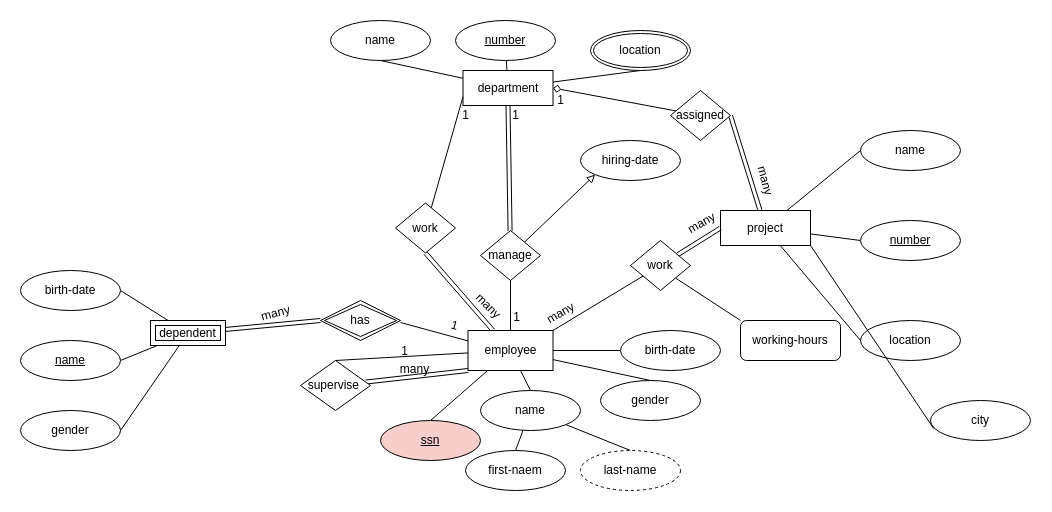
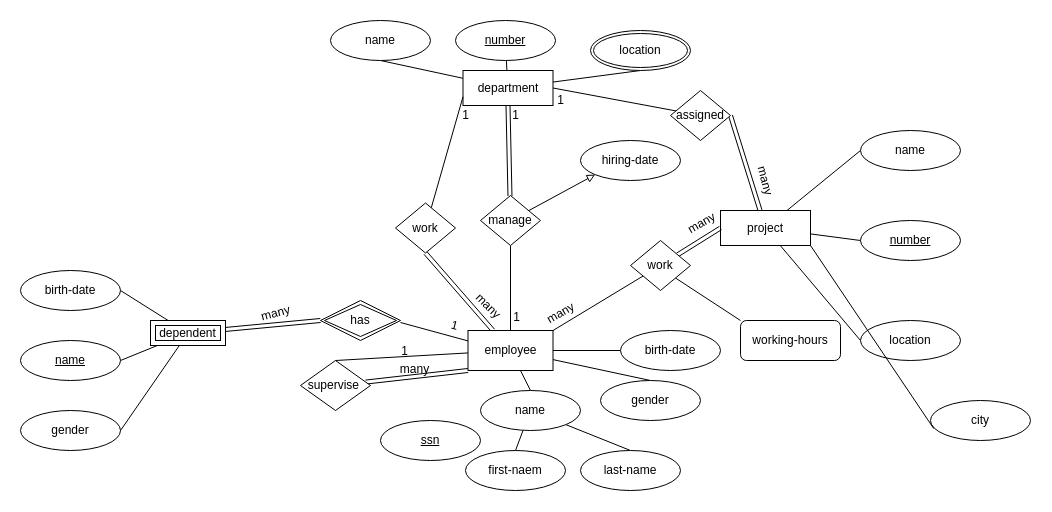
edge "assigned" -> "department": arrowhead diamond -> none
node "manage": moved (511, 256) -> (511, 221)
edge "employee" -- "ssn": removed
node "ssn": fillcolor #f8cecc -> #ffffff
node "last-name": style dashed -> solid
